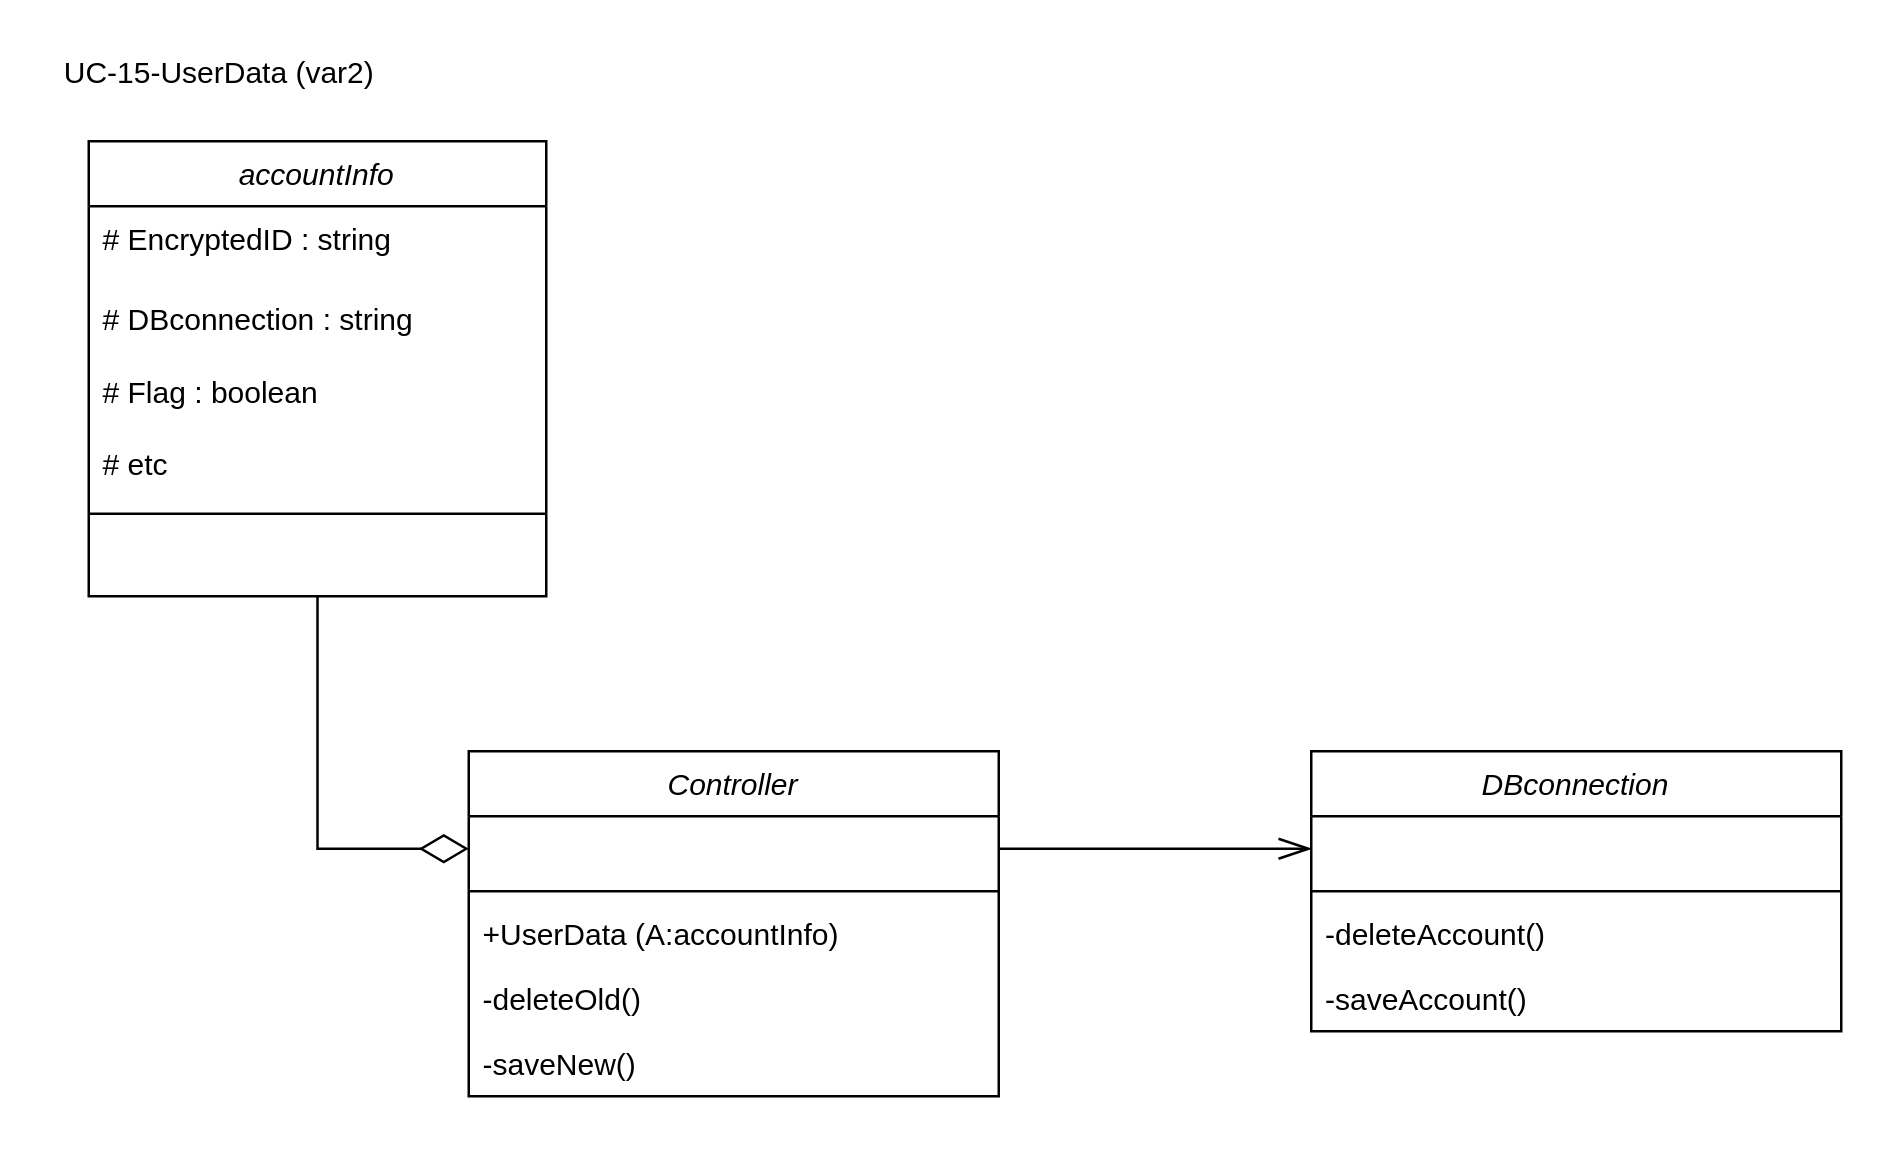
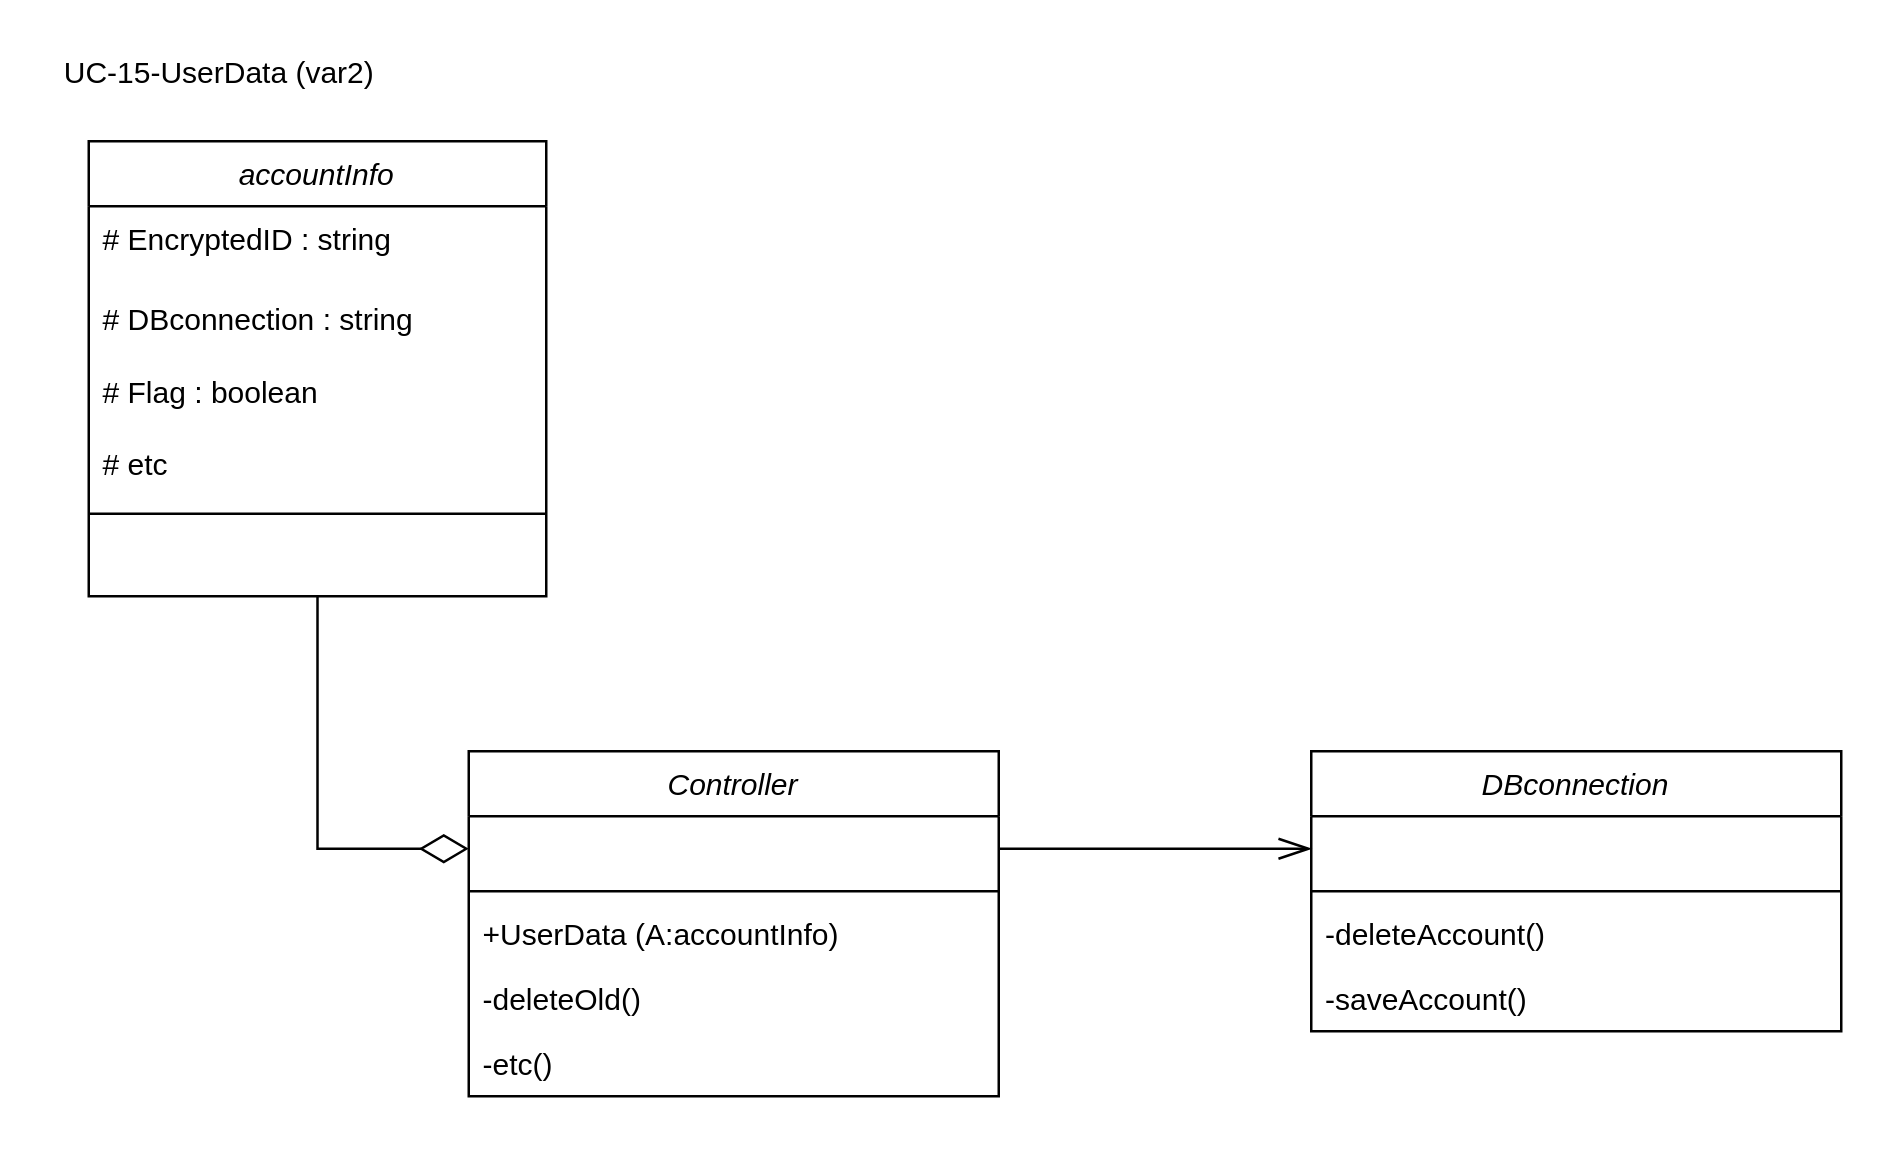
node "-saveNew()": label "-saveNew()" -> "-etc()"
